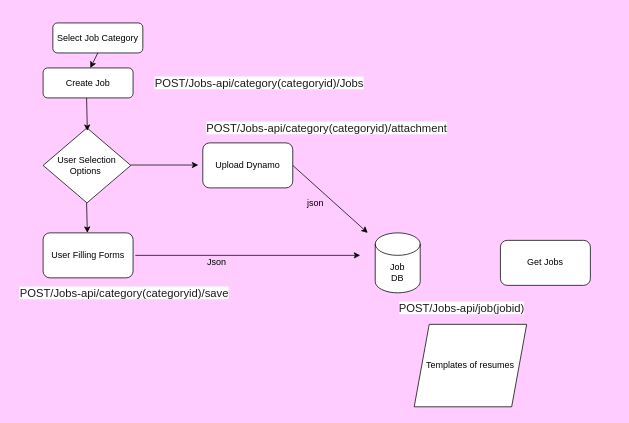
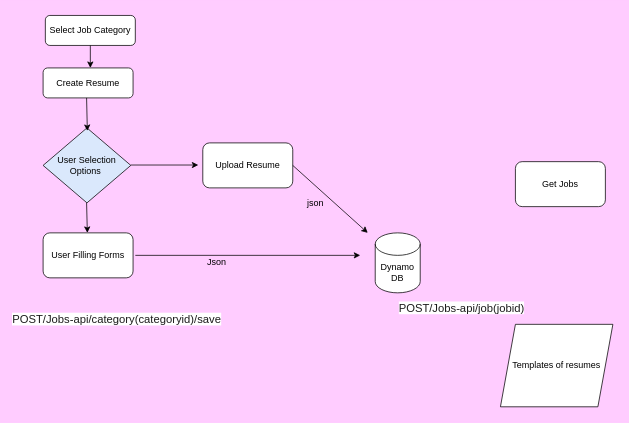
node "Select Job Category": moved (98, 38) -> (90, 30)
node "Create Job": label "Create Job" -> "Create Resume"
node "POST/Jobs-api/category(categoryid)/Jobs": removed
node "POST/Jobs-api/category(categoryid)/attachment": removed
node "User Selection Options": fillcolor #ffffff -> #dae8fc
node "Upload Dynamo": label "Upload Dynamo" -> "Upload Resume"
node "Get Jobs": moved (546, 263) -> (561, 184)
node "Job DB": label "Job DB" -> "Dynamo DB"
node "POST/Jobs-api/category(categoryid)/save": moved (124, 293) -> (117, 319)
node "Templates of resumes": moved (471, 366) -> (557, 366)
